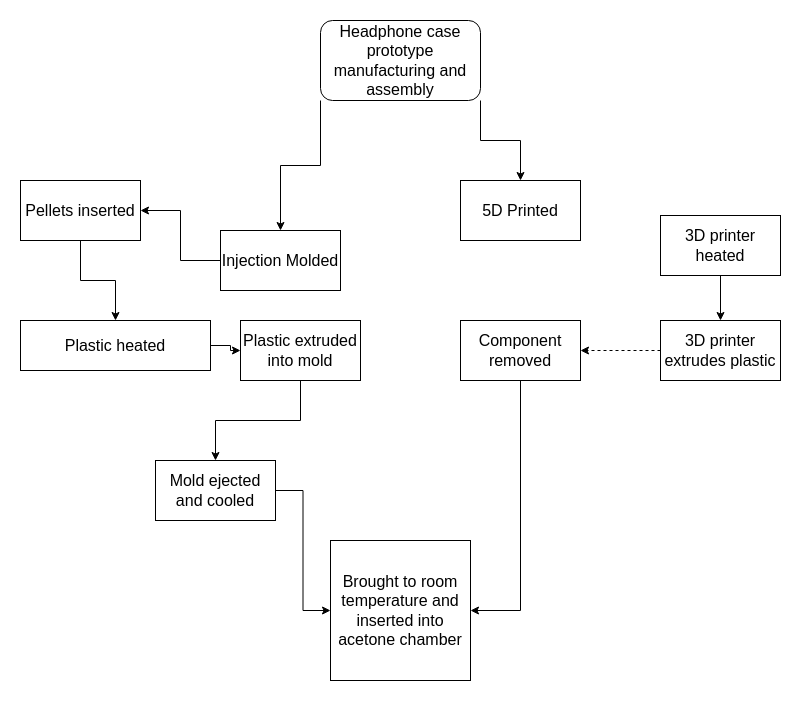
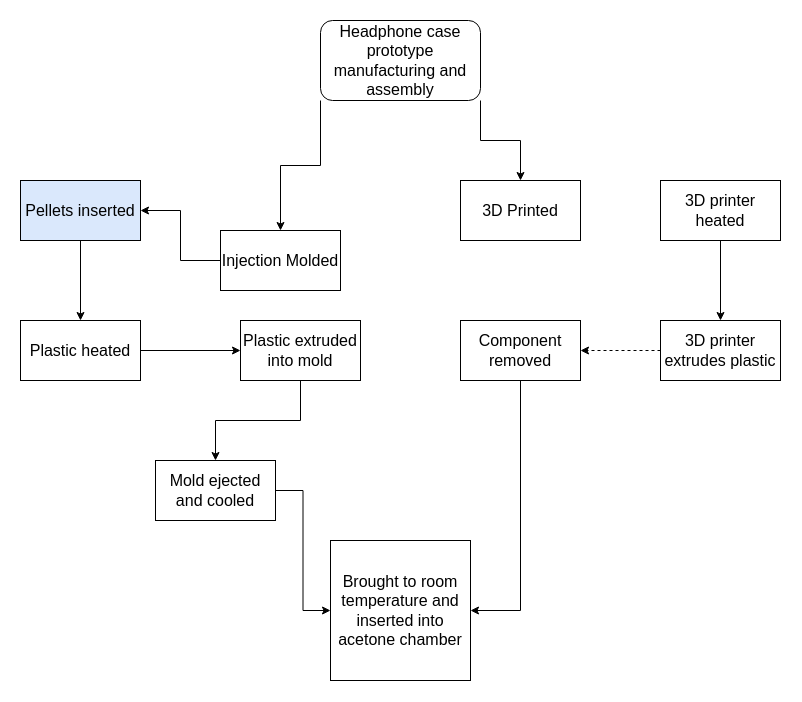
node "Pellets inserted": fillcolor #ffffff -> #dae8fc
node "5D Printed": label "5D Printed" -> "3D Printed"
node "3D printer heated": moved (721, 246) -> (721, 211)
node "Plastic heated": size 190x50 -> 120x60
